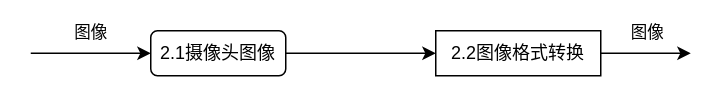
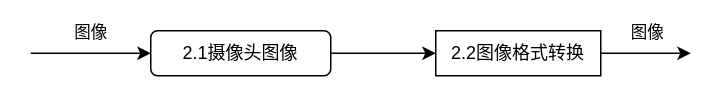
node "2.1摄像头图像": size 135x45 -> 180x45
